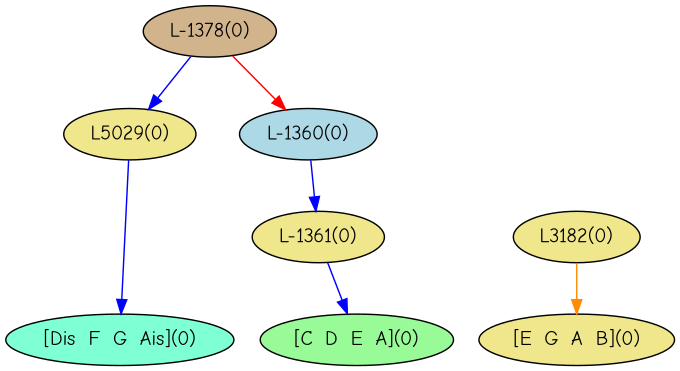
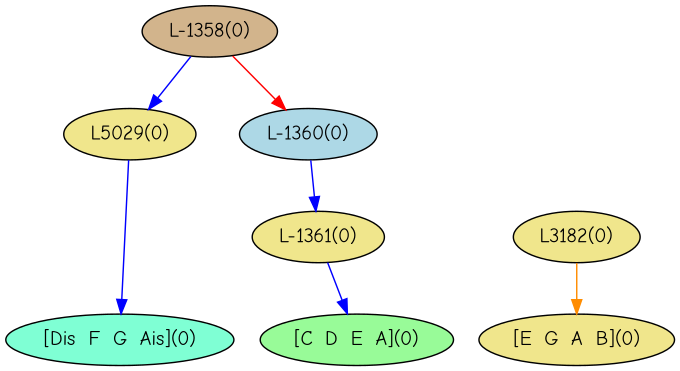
node "L-1378(0)": label "L-1378(0)" -> "L-1358(0)"
